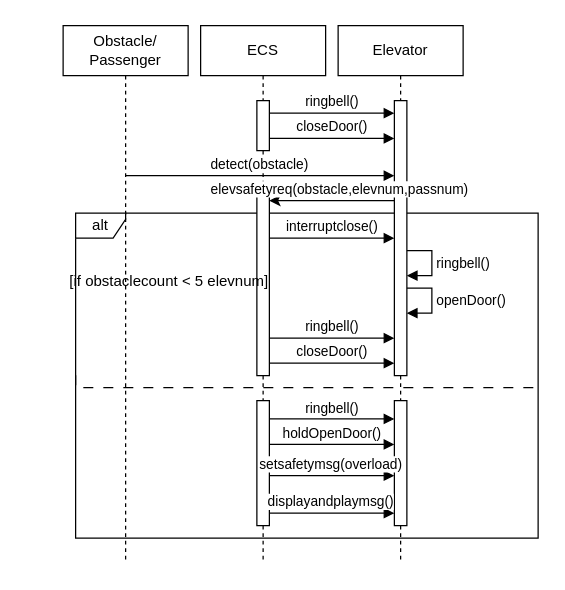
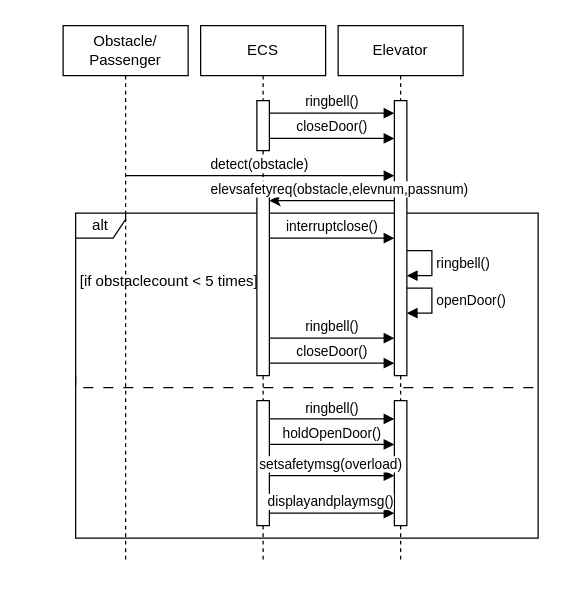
node "[if obstaclecount < 5 elevnum]": label "[if obstaclecount < 5 elevnum]" -> "[if obstaclecount < 5 times]"
